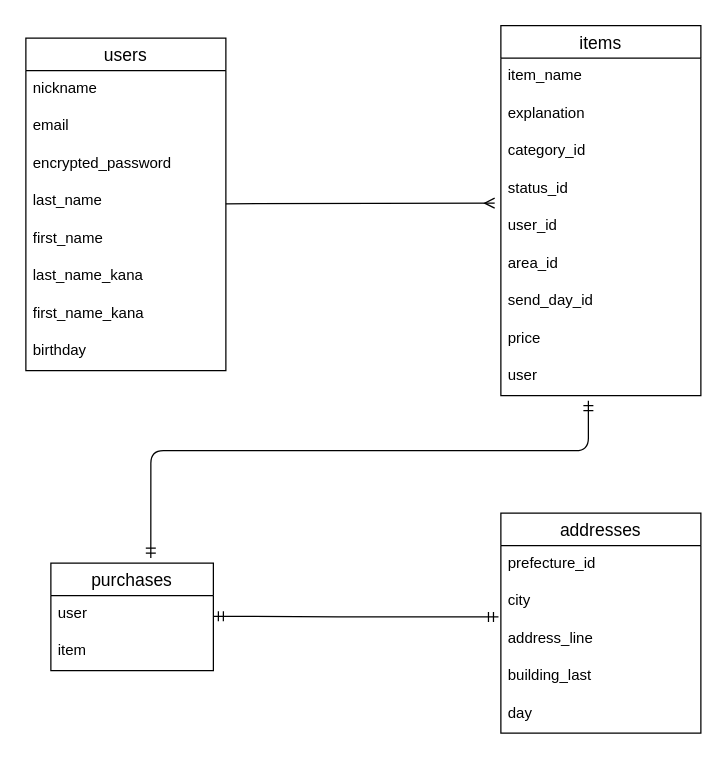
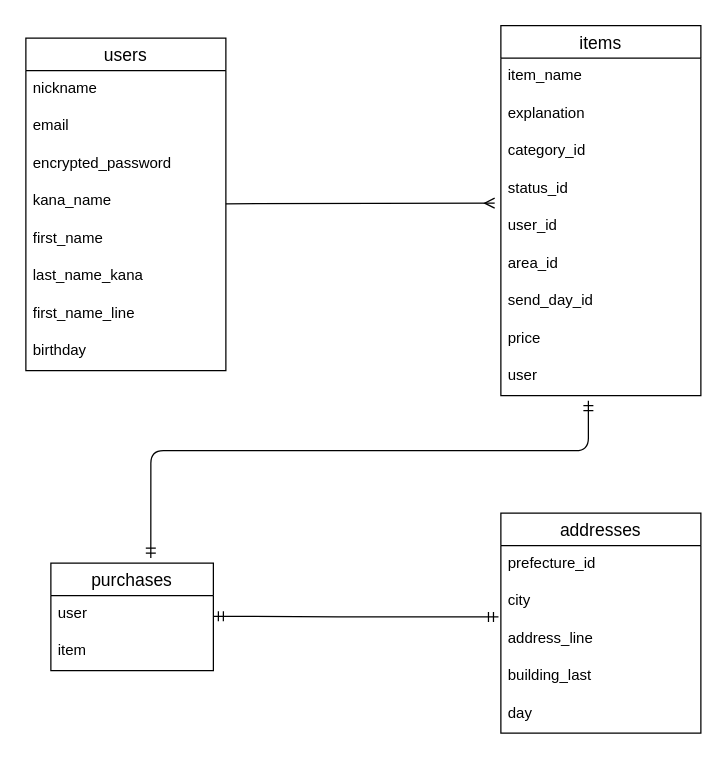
node "last_name": label "last_name" -> "kana_name"
node "first_name_kana": label "first_name_kana" -> "first_name_line"
